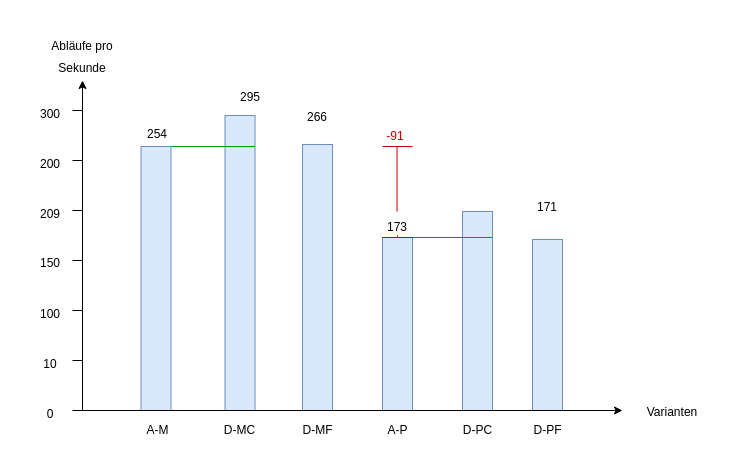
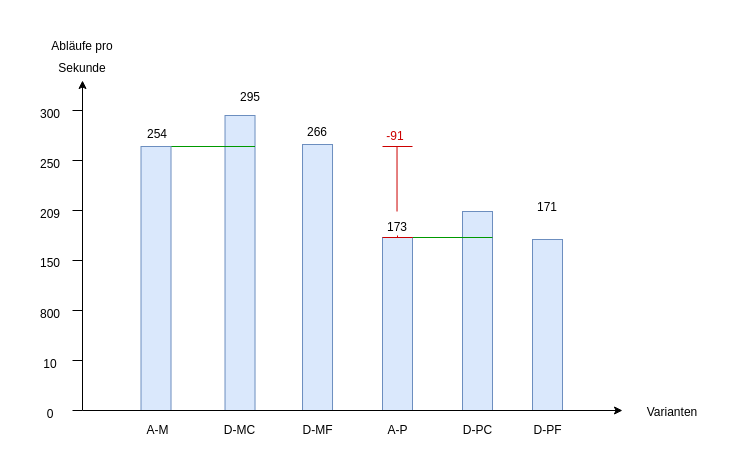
node "266": moved (318, 118) -> (318, 133)
node "200": label "200" -> "250"
node "100": label "100" -> "800"
